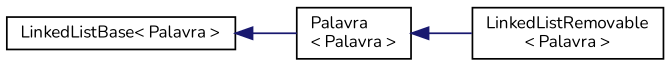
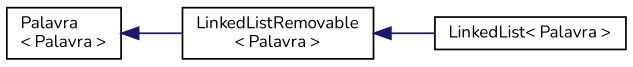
node "LinkedListBase< Palavra >": removed
node "LinkedList< Palavra >": added
